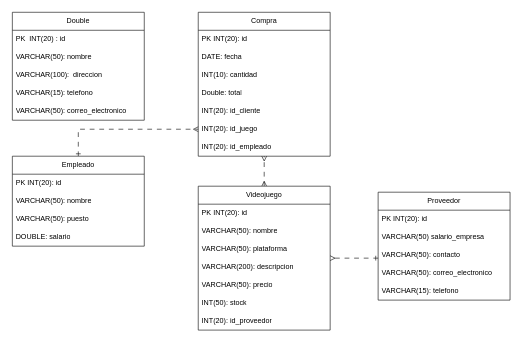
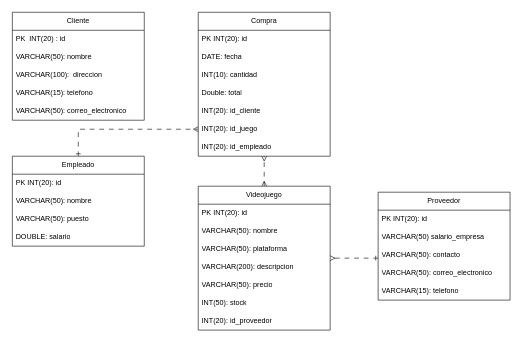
node "Double": label "Double" -> "Cliente"
